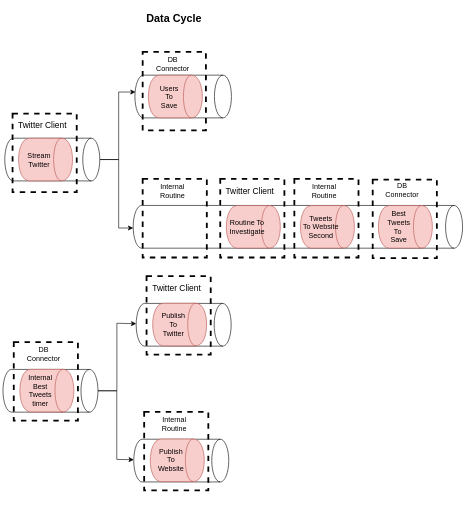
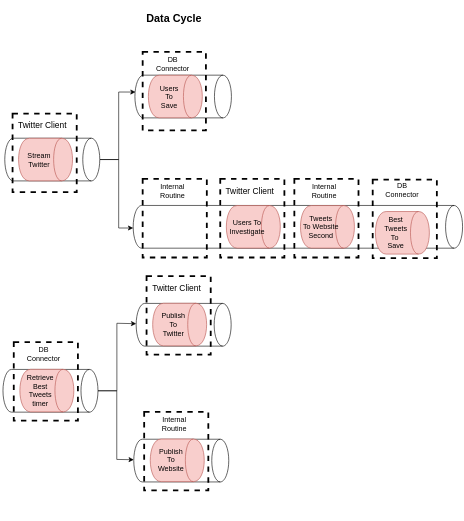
node "Routine To Investigate": label "Routine To Investigate" -> "Users To Investigate"
node "Best Tweets To Save": moved (405, 227) -> (402, 233)
node "Internal Best Tweets timer": label "Internal Best Tweets timer" -> "Retrieve Best Tweets timer"
